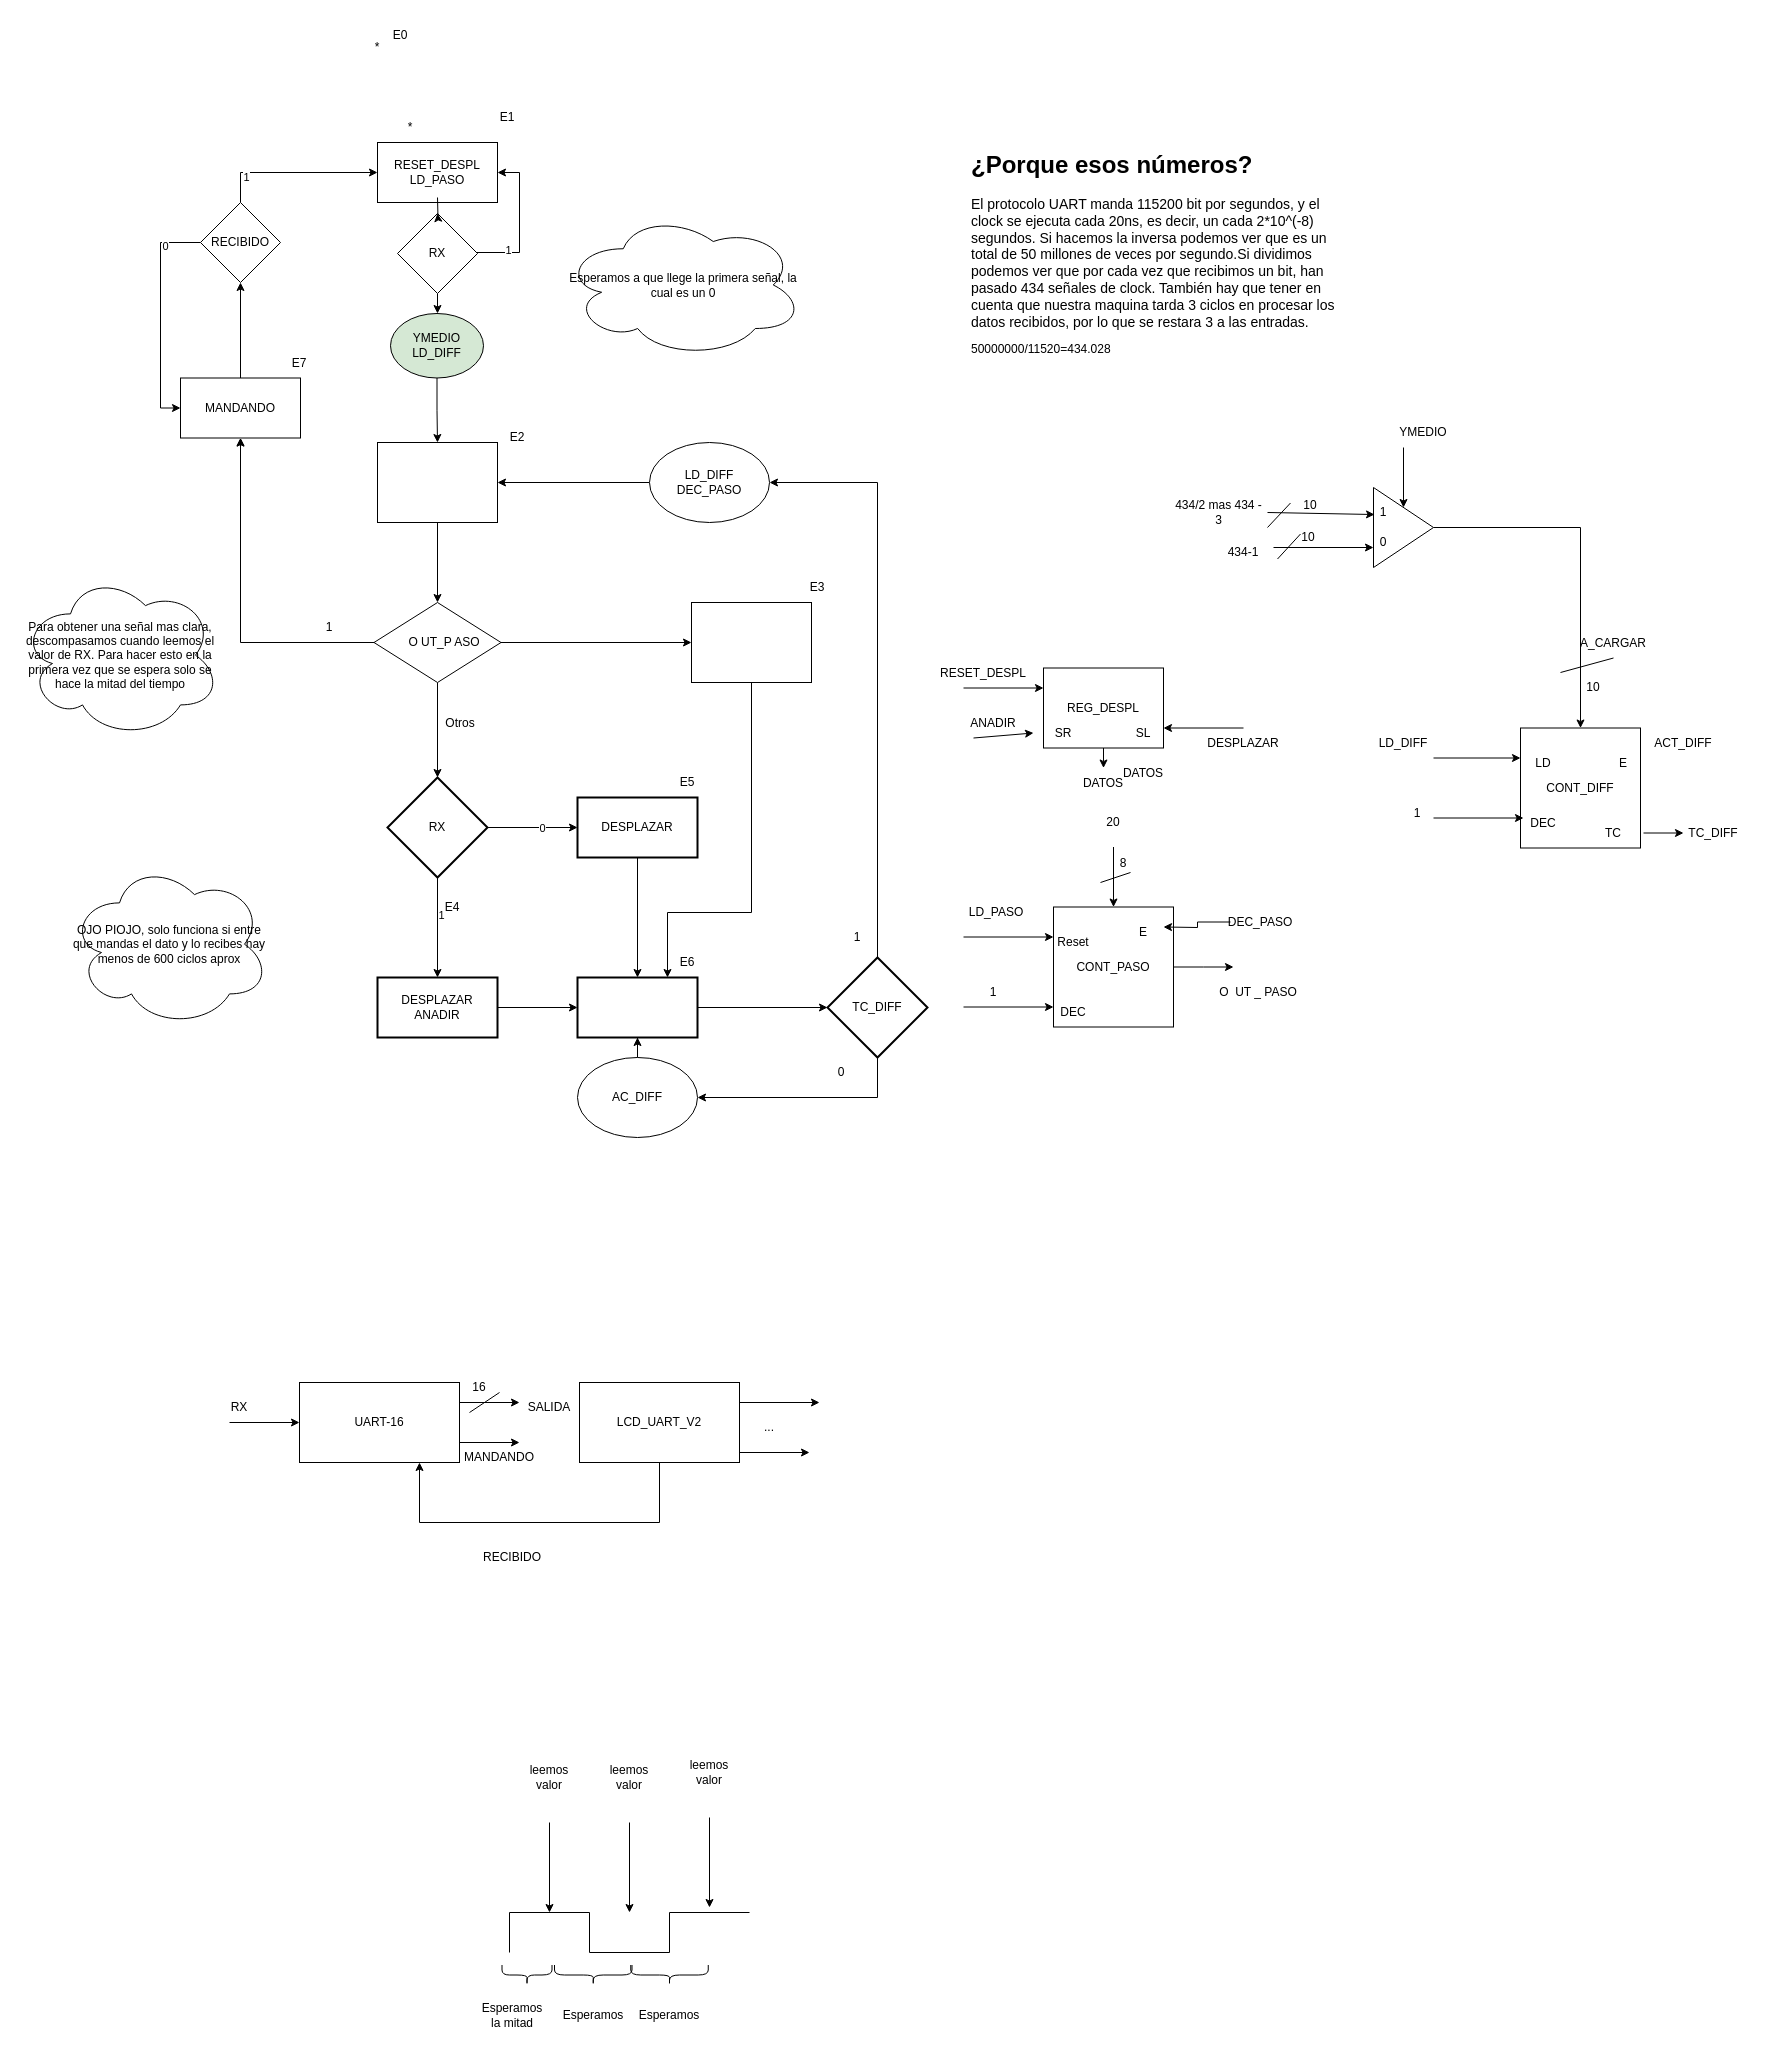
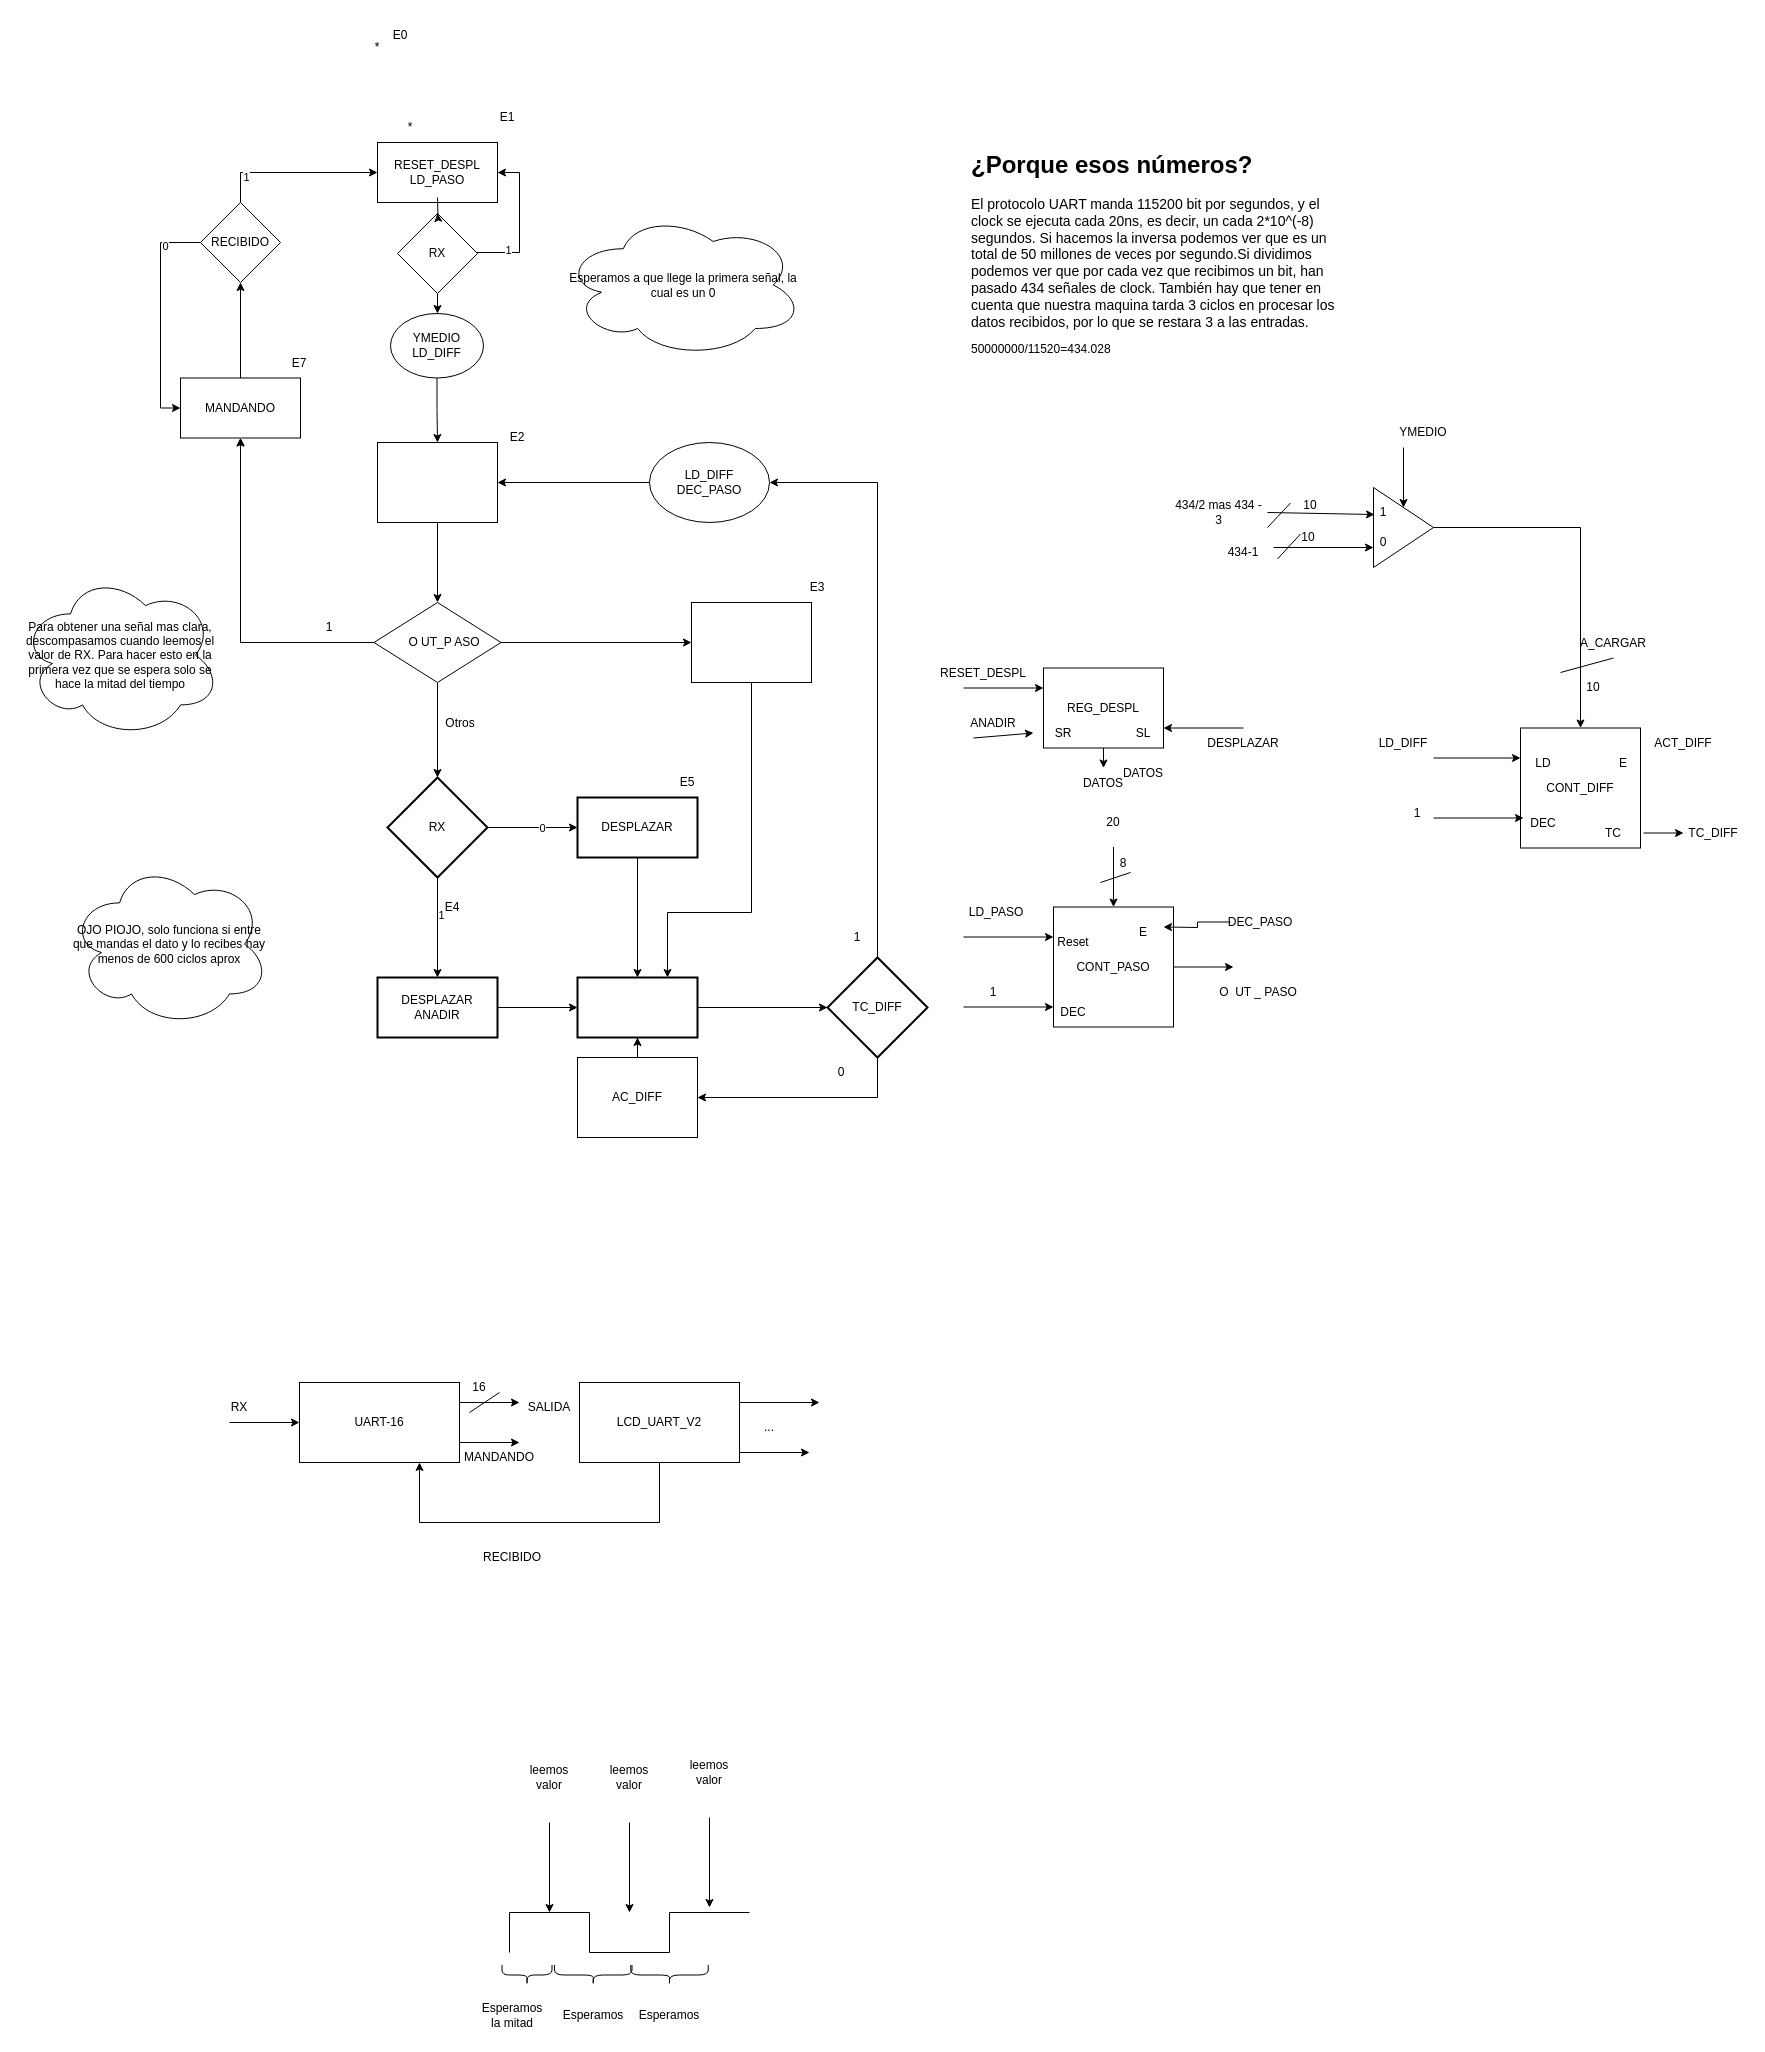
node "YMEDIO LD_DIFF": fillcolor #d5e8d4 -> #ffffff
node "E6": removed
node "AC_DIFF": shape ellipse -> rectangle
